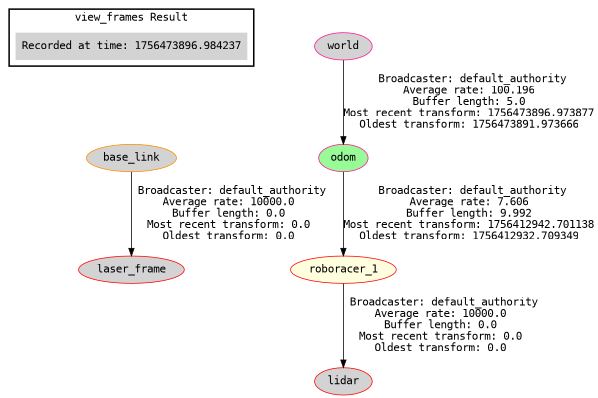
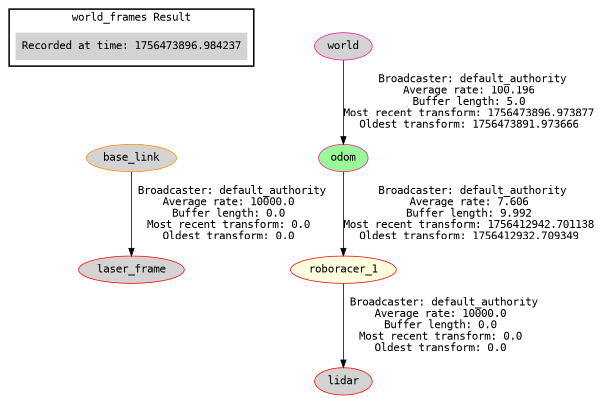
cluster "view_frames Result": label "view_frames Result" -> "world_frames Result"
